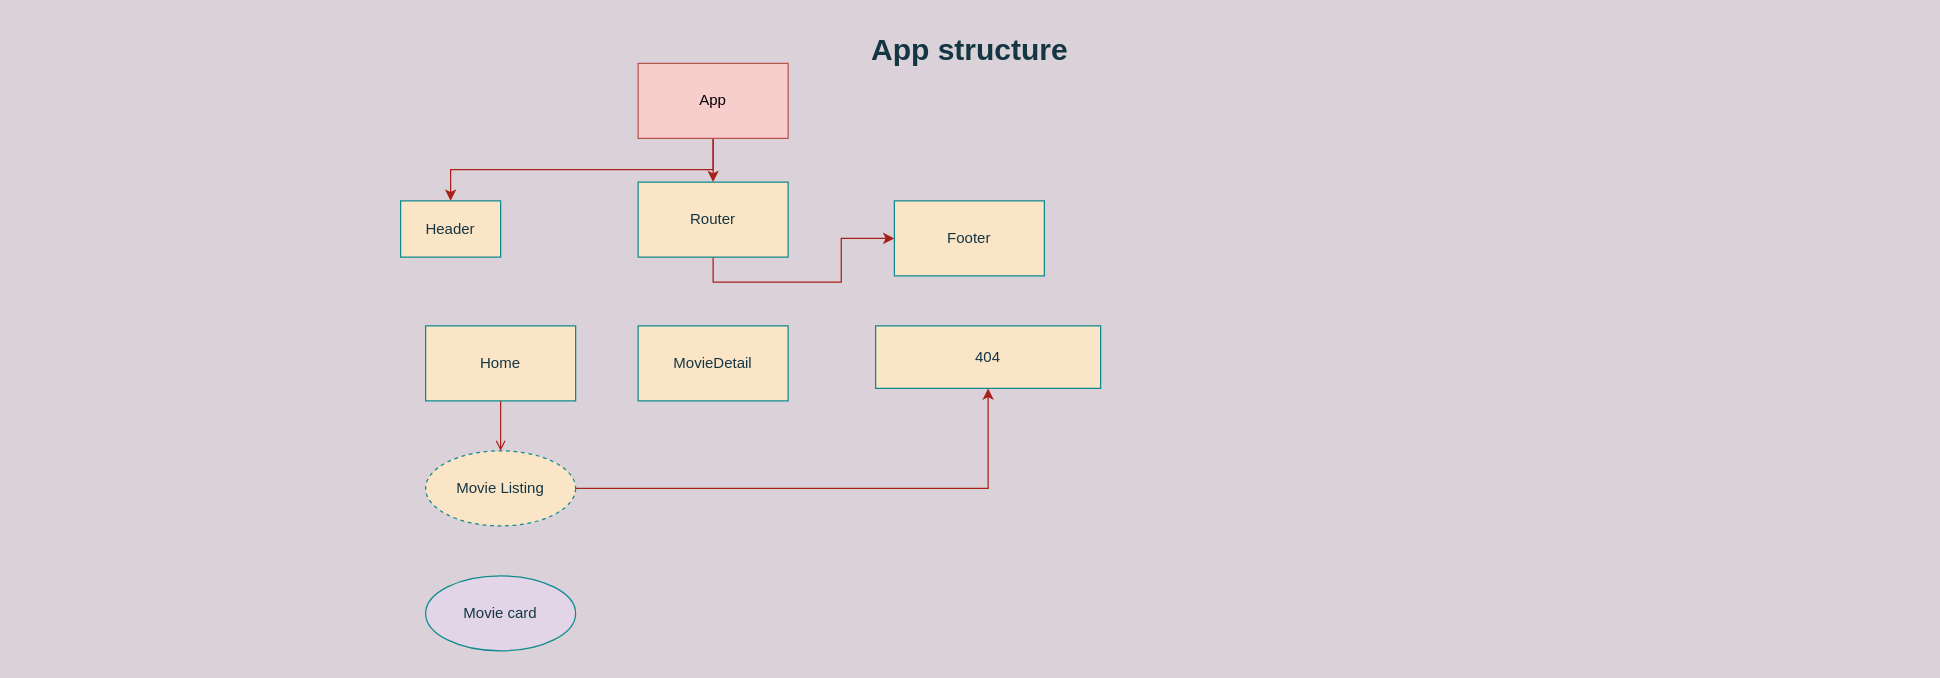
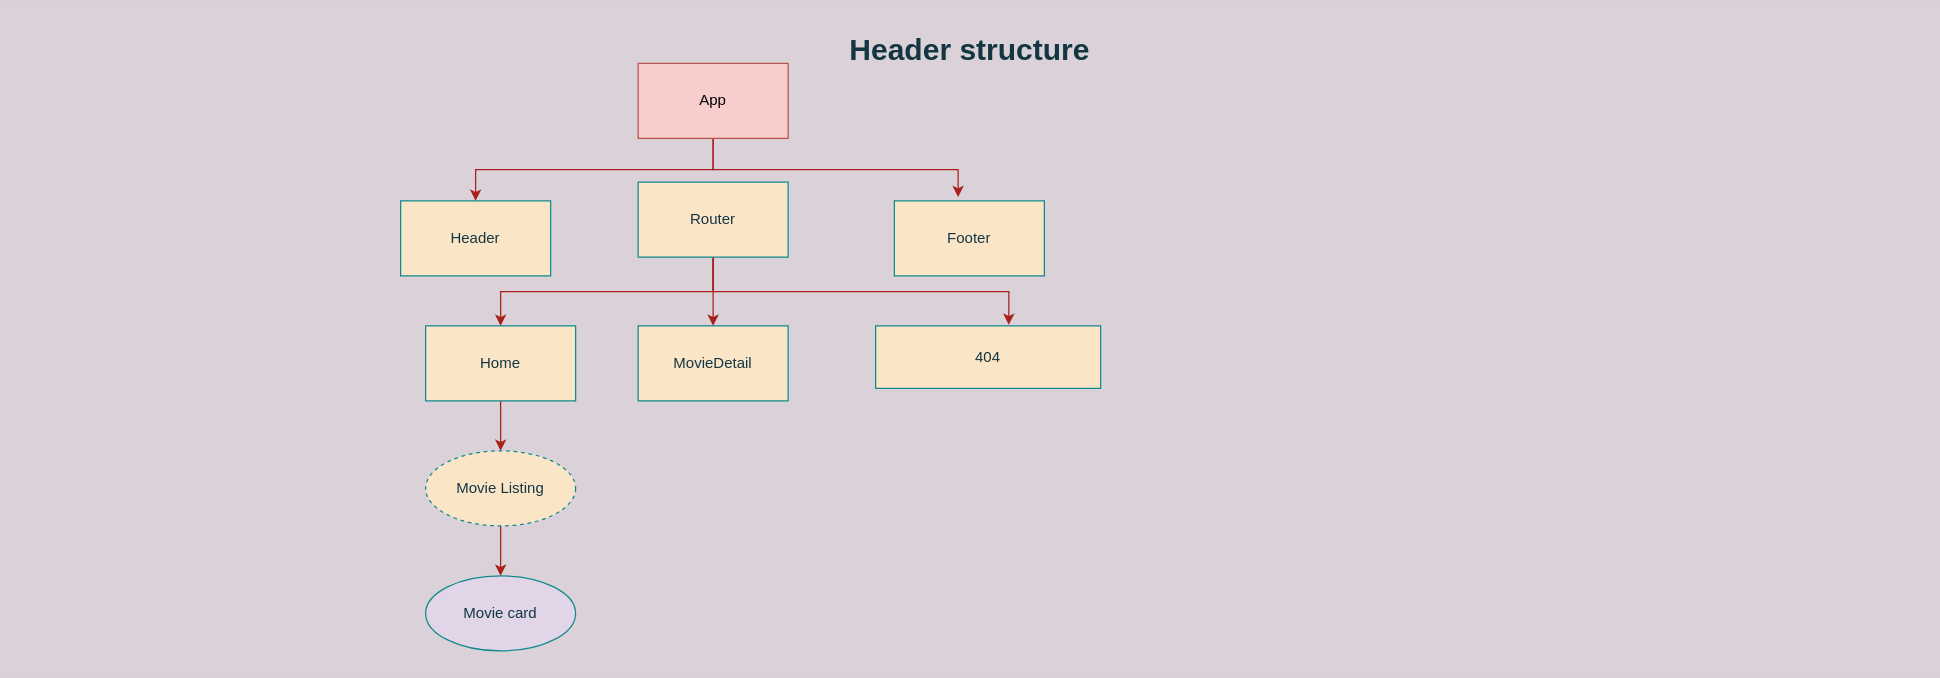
node "App structure": label "App structure" -> "Header structure"
edge "App" -> "Footer": added
edge "App" -> "Router": removed
node "Header": size 100x56 -> 150x75
edge "Router" -> "Footer": now "Router" -> "404"
edge "Router" -> "Home": added
edge "Router" -> "MovieDetail": added
edge "Home" -> "Movie Listing": arrowhead open -> classic
edge "Movie Listing" -> "404": now "Movie Listing" -> "Movie card"
